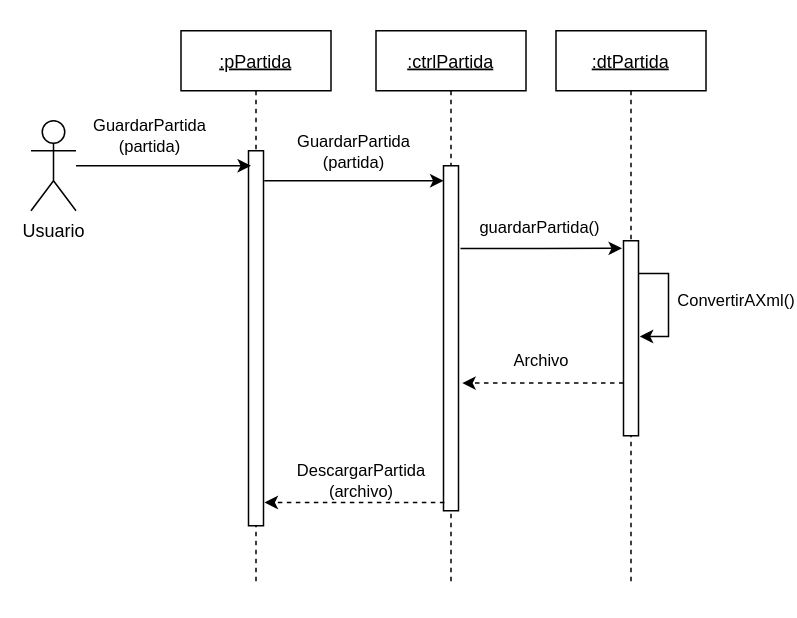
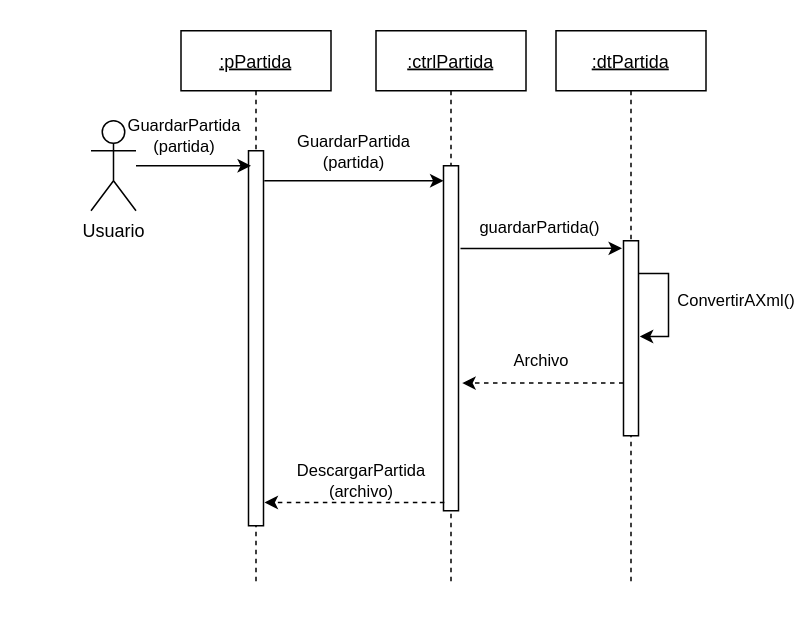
node "Usuario": moved (53, 166) -> (113, 166)
